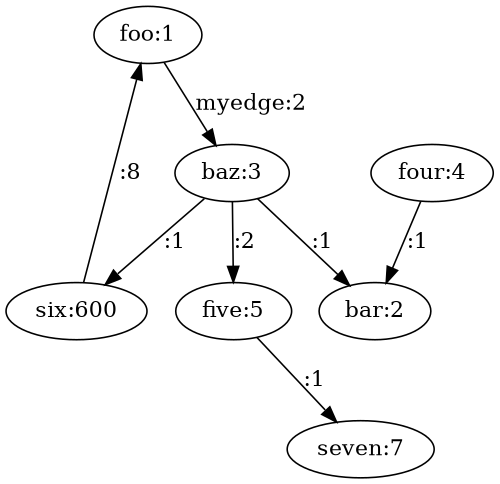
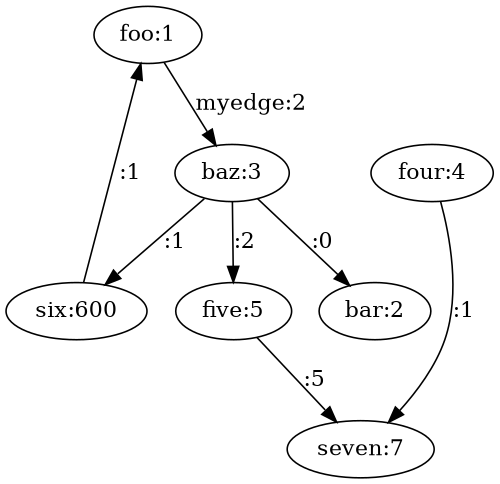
edge "six:600" -> "foo:1": label ":8" -> ":1"
edge "four:4" -> "bar:2": now "four:4" -> "seven:7"
edge "baz:3" -> "bar:2": label ":1" -> ":0"
edge "five:5" -> "seven:7": label ":1" -> ":5"
